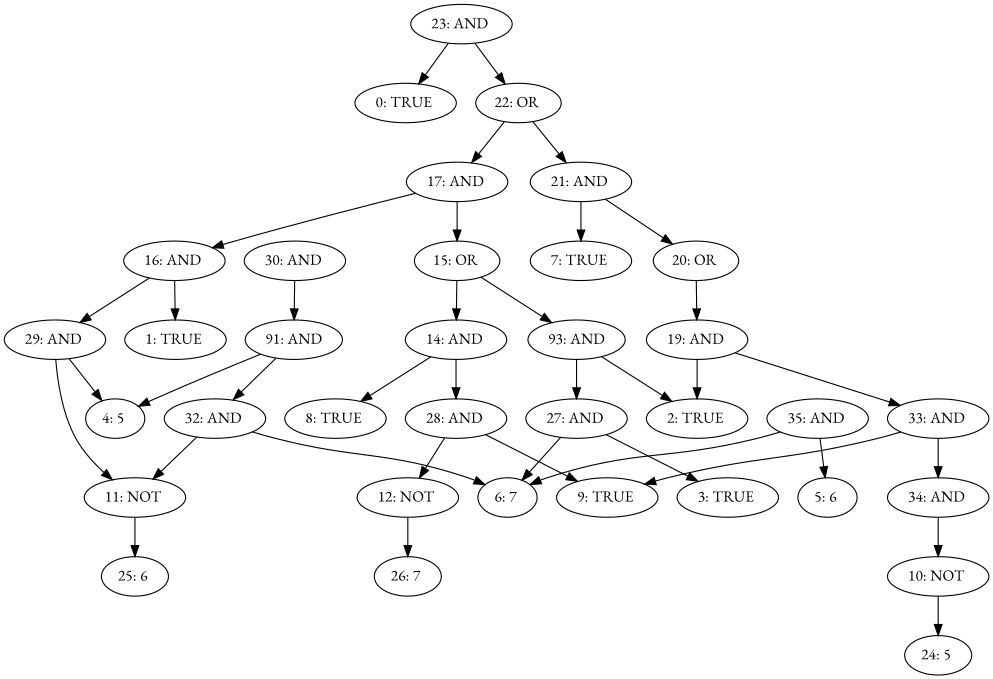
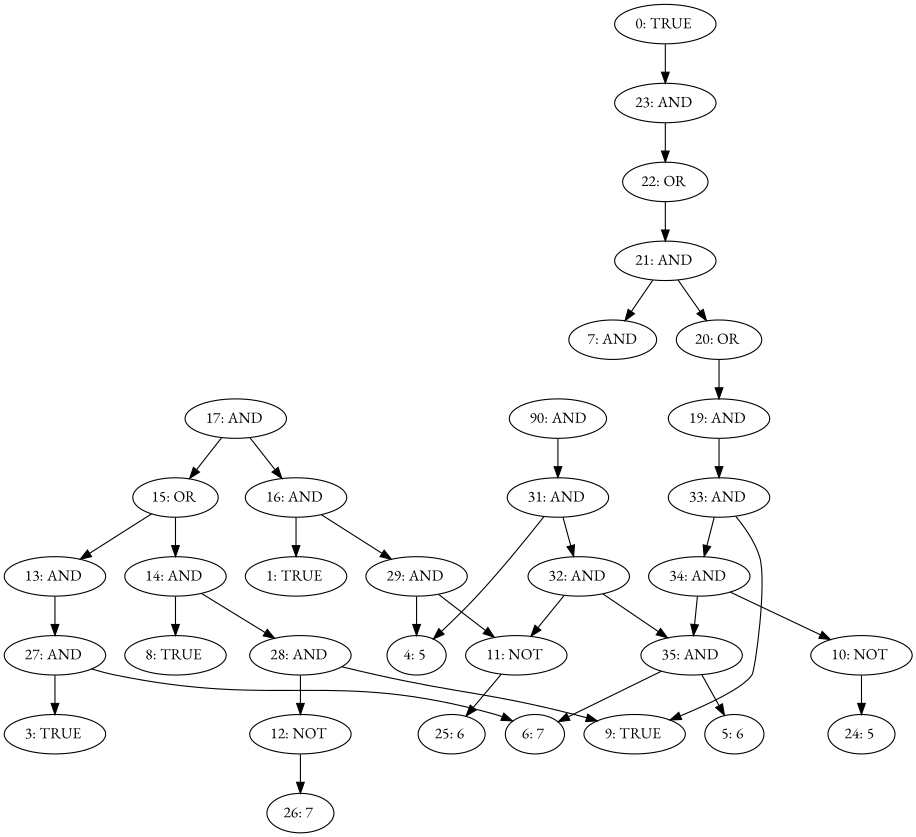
edge "23: AND" -> "0: TRUE": reversed
edge "22: OR" -> "17: AND": removed
node "30: AND": label "30: AND" -> "90: AND"
node "7: TRUE": label "7: TRUE" -> "7: AND"
node "91: AND": label "91: AND" -> "31: AND"
node "93: AND": label "93: AND" -> "13: AND"
node "2: TRUE": removed
edge "32: AND" -> "6: 7": now "32: AND" -> "35: AND"
edge "34: AND" -> "35: AND": added
